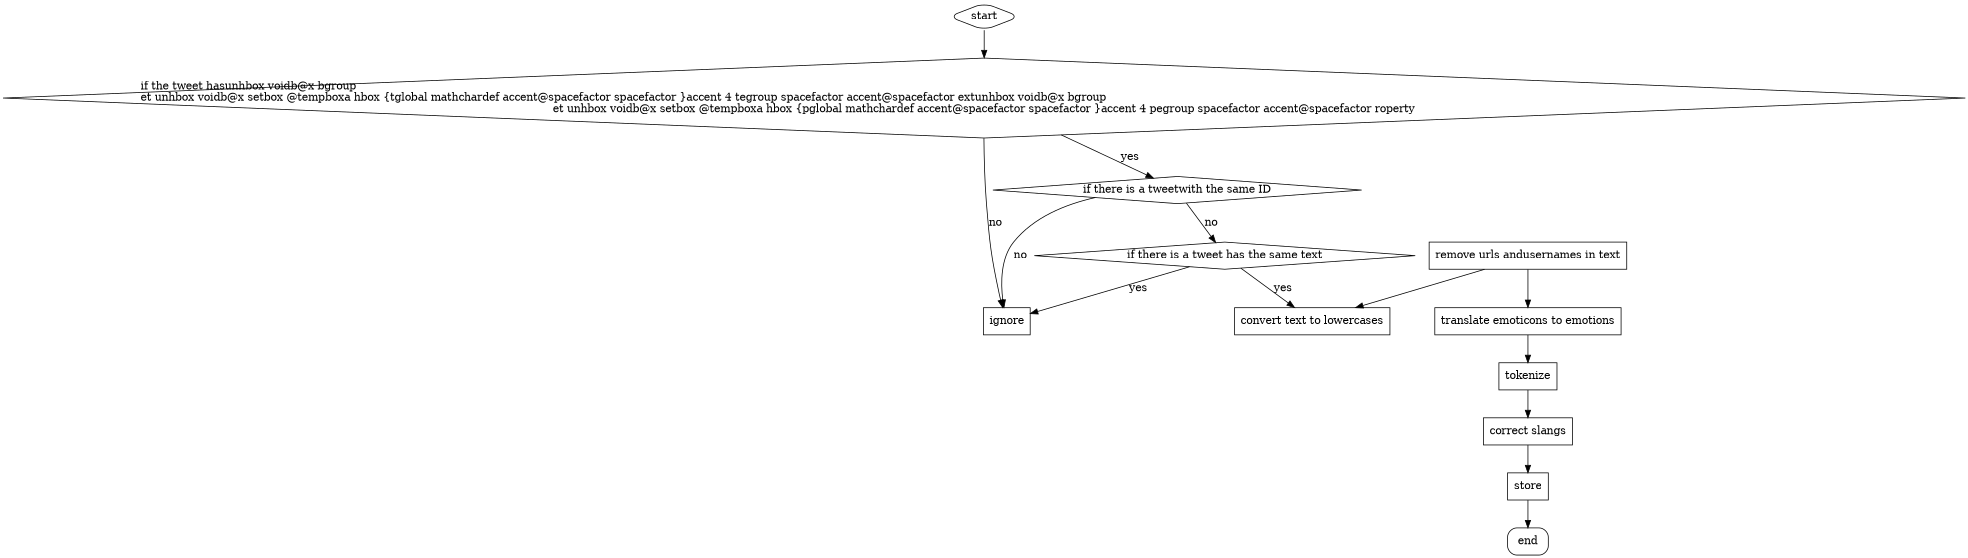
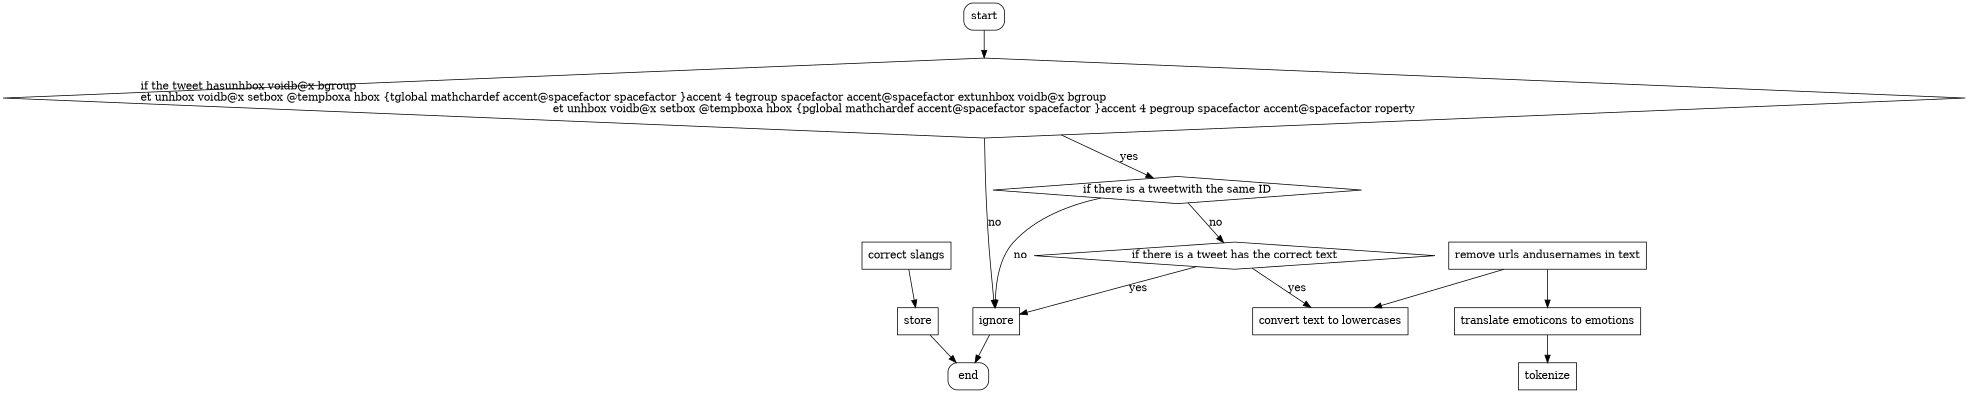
node "start": shape diamond -> box
node "if there is a tweet has the same text": label "if there is a tweet has the same text" -> "if there is a tweet has the correct text"
edge "ignore" -> "end": added
edge "tokenize" -> "correct slangs": removed
